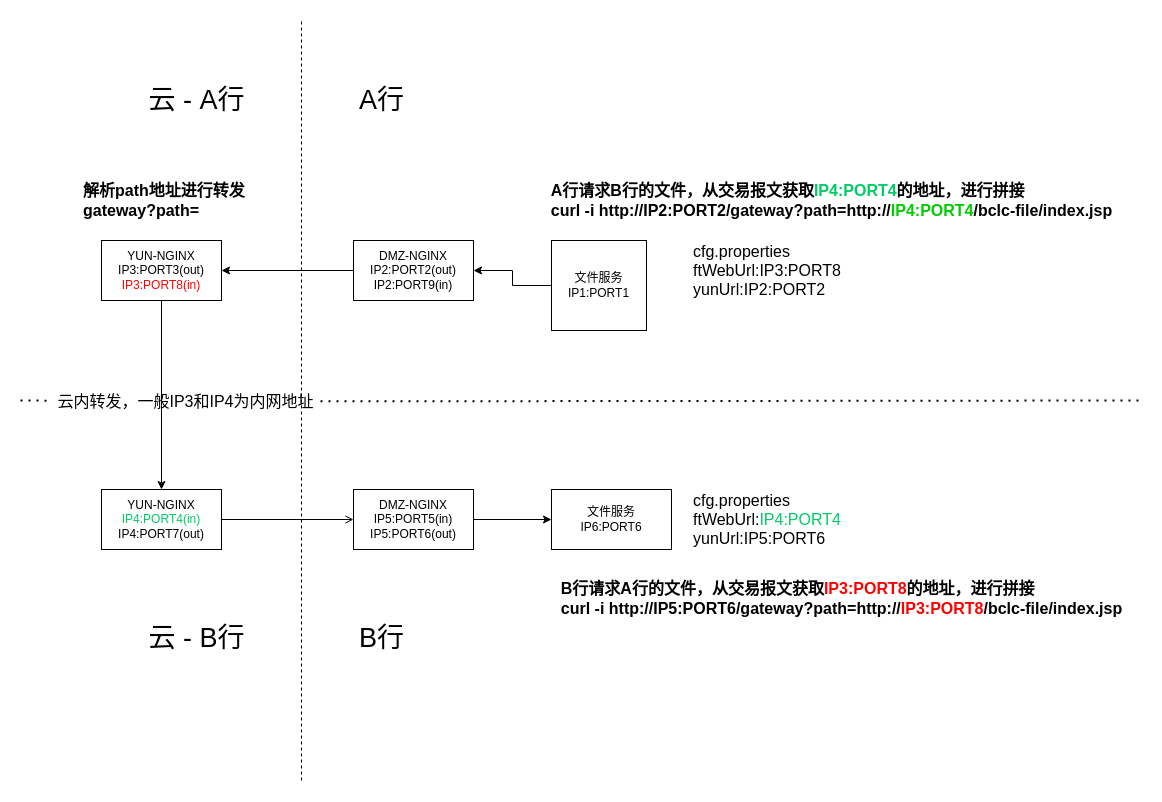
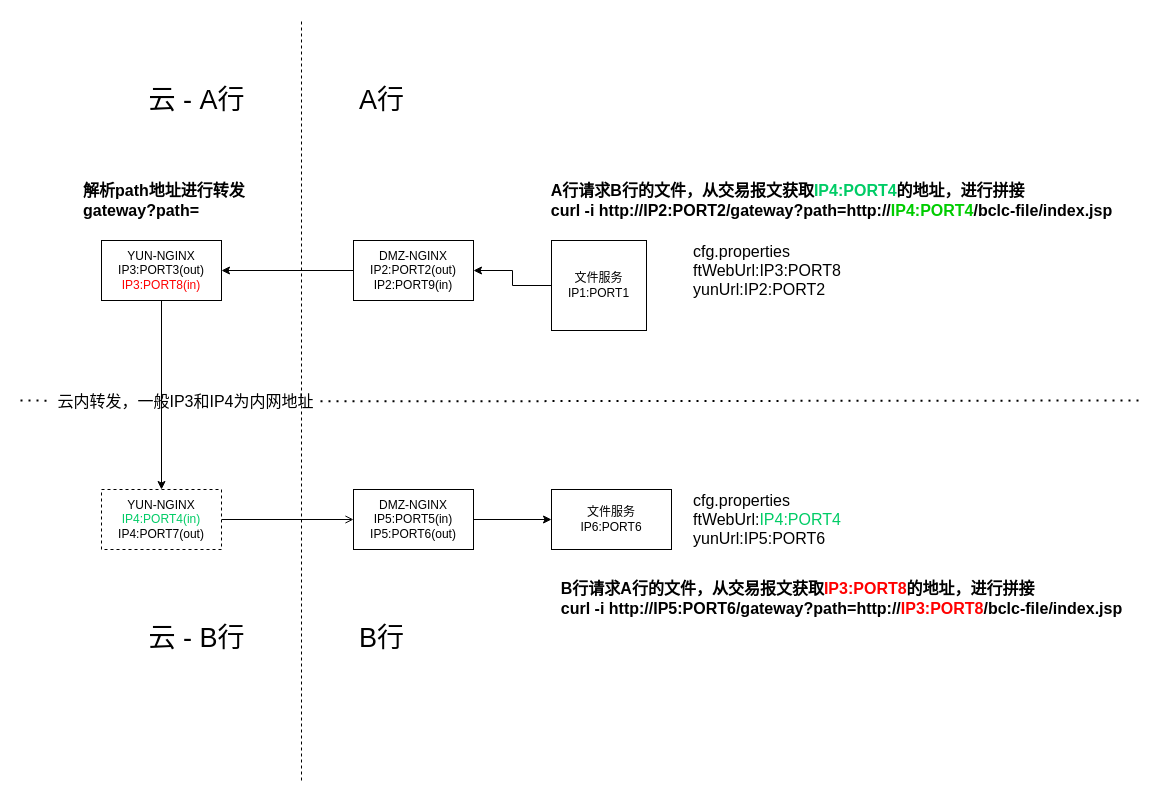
node "YUN-NGINX IP4:PORT4(in) IP4:PORT7(out)": style solid -> dashed
